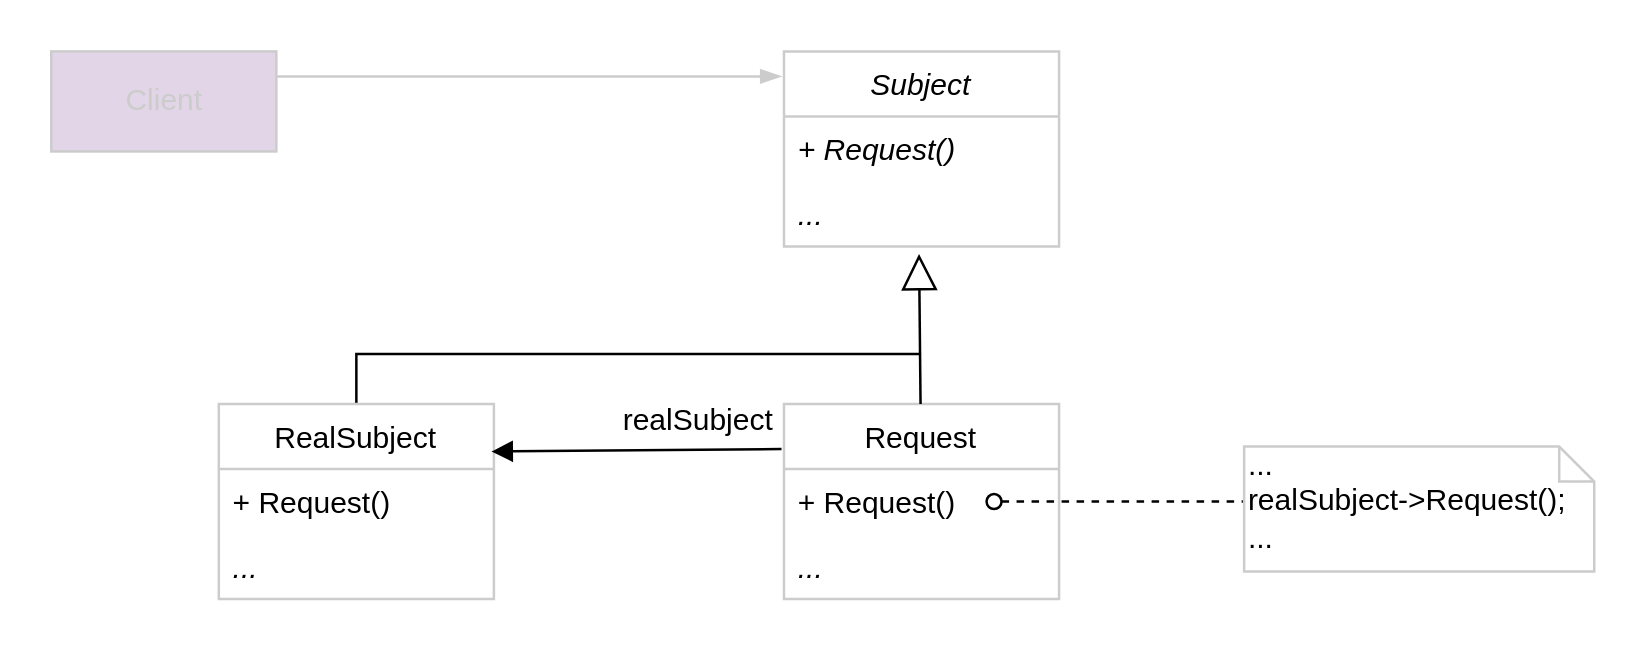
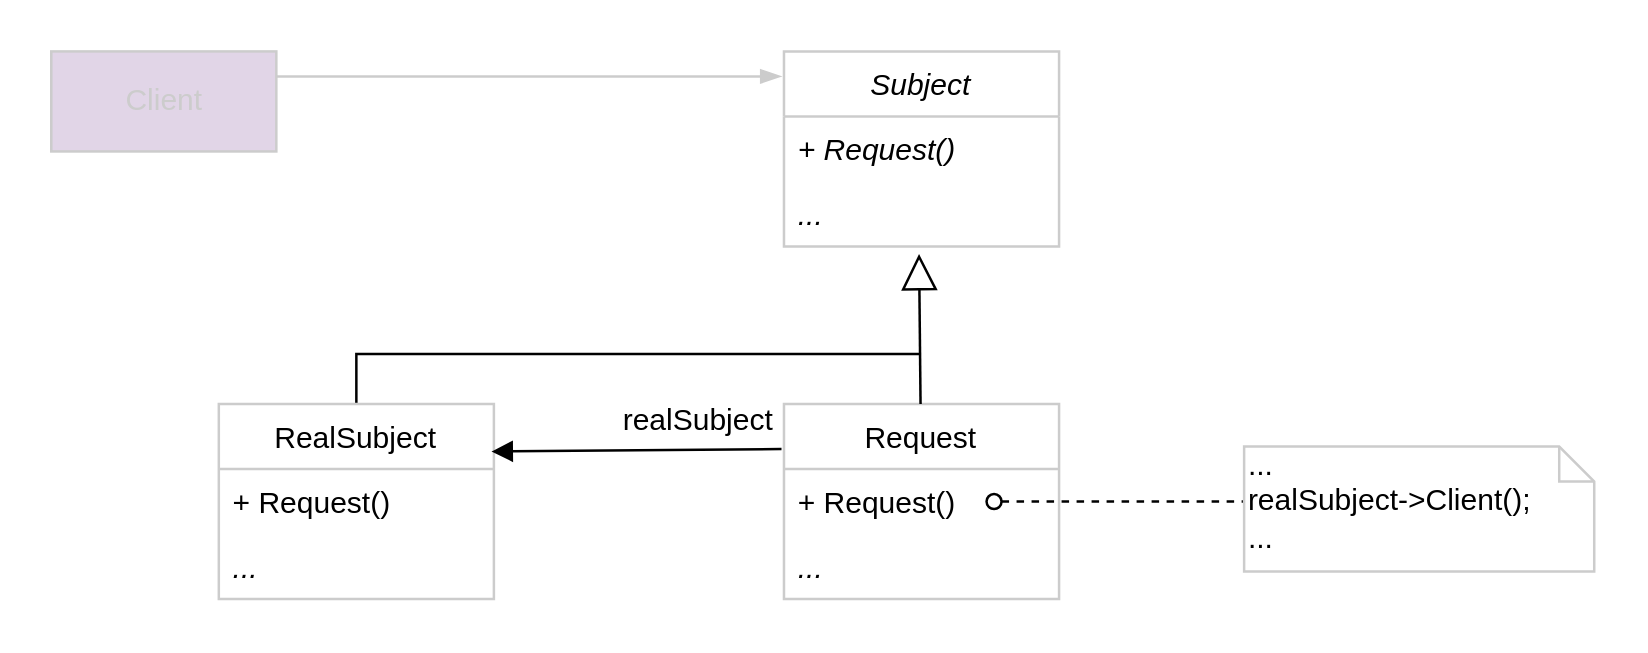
node "... realSubject->Request(); ...": label "... realSubject->Request(); ..." -> "... realSubject->Client(); ..."
